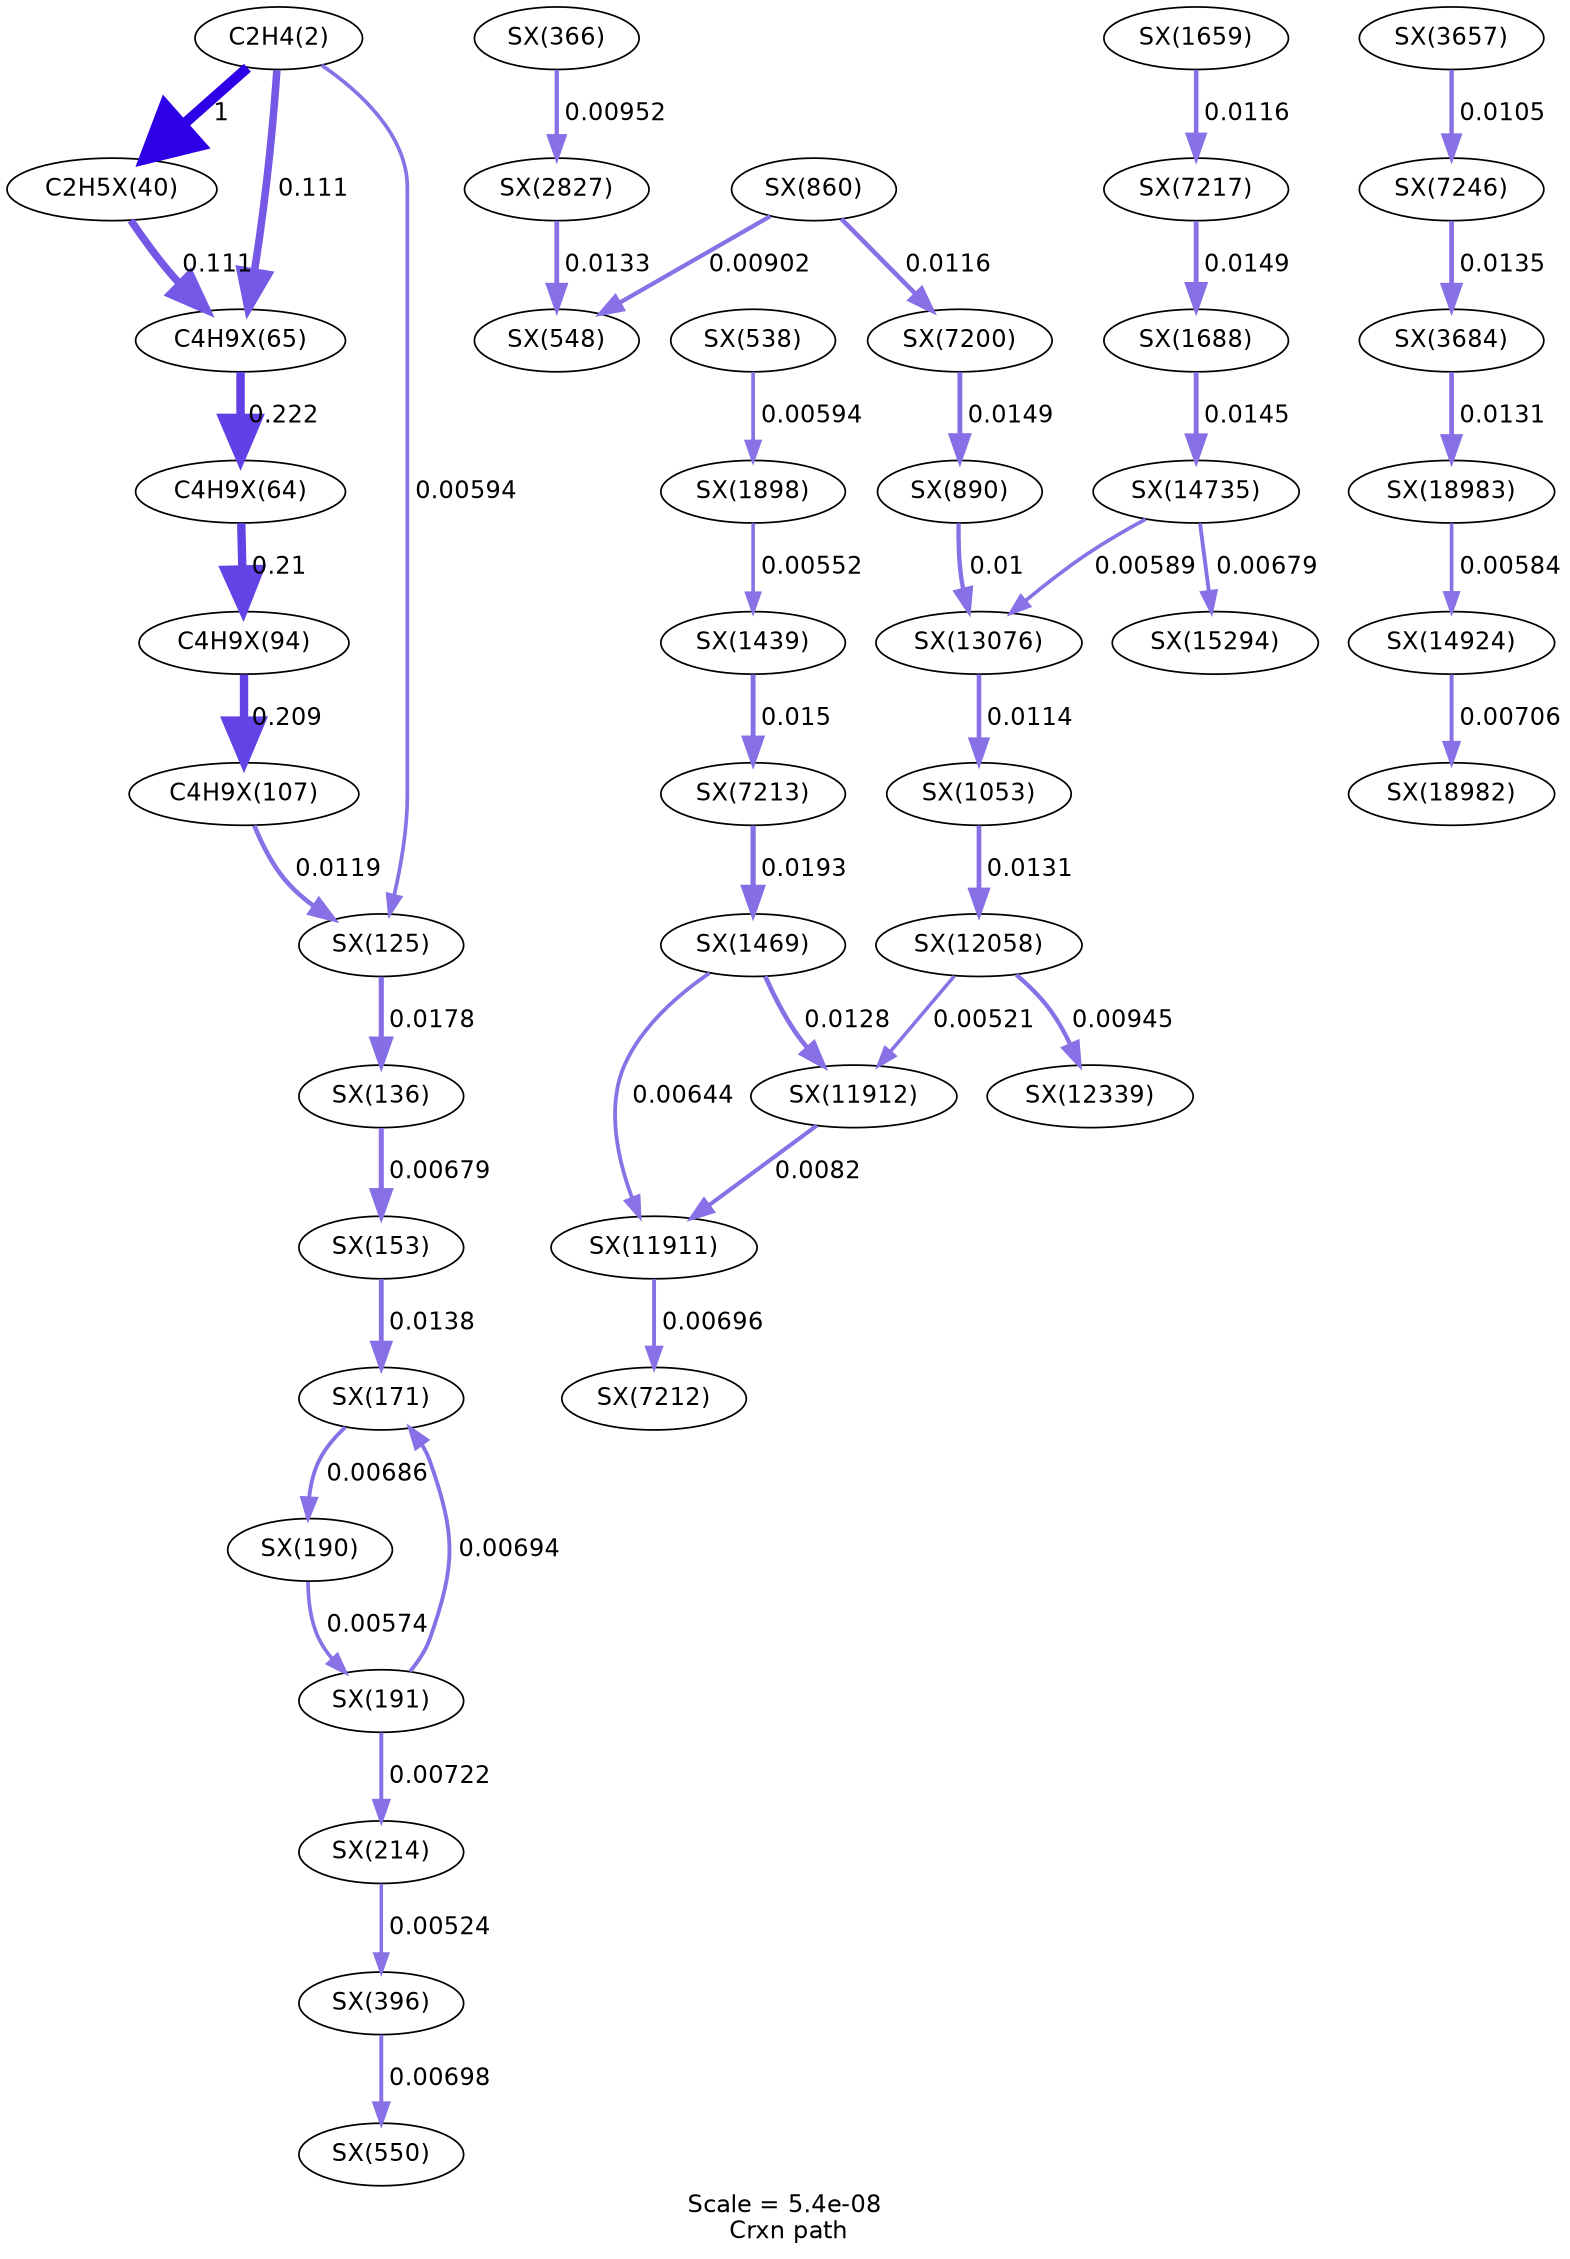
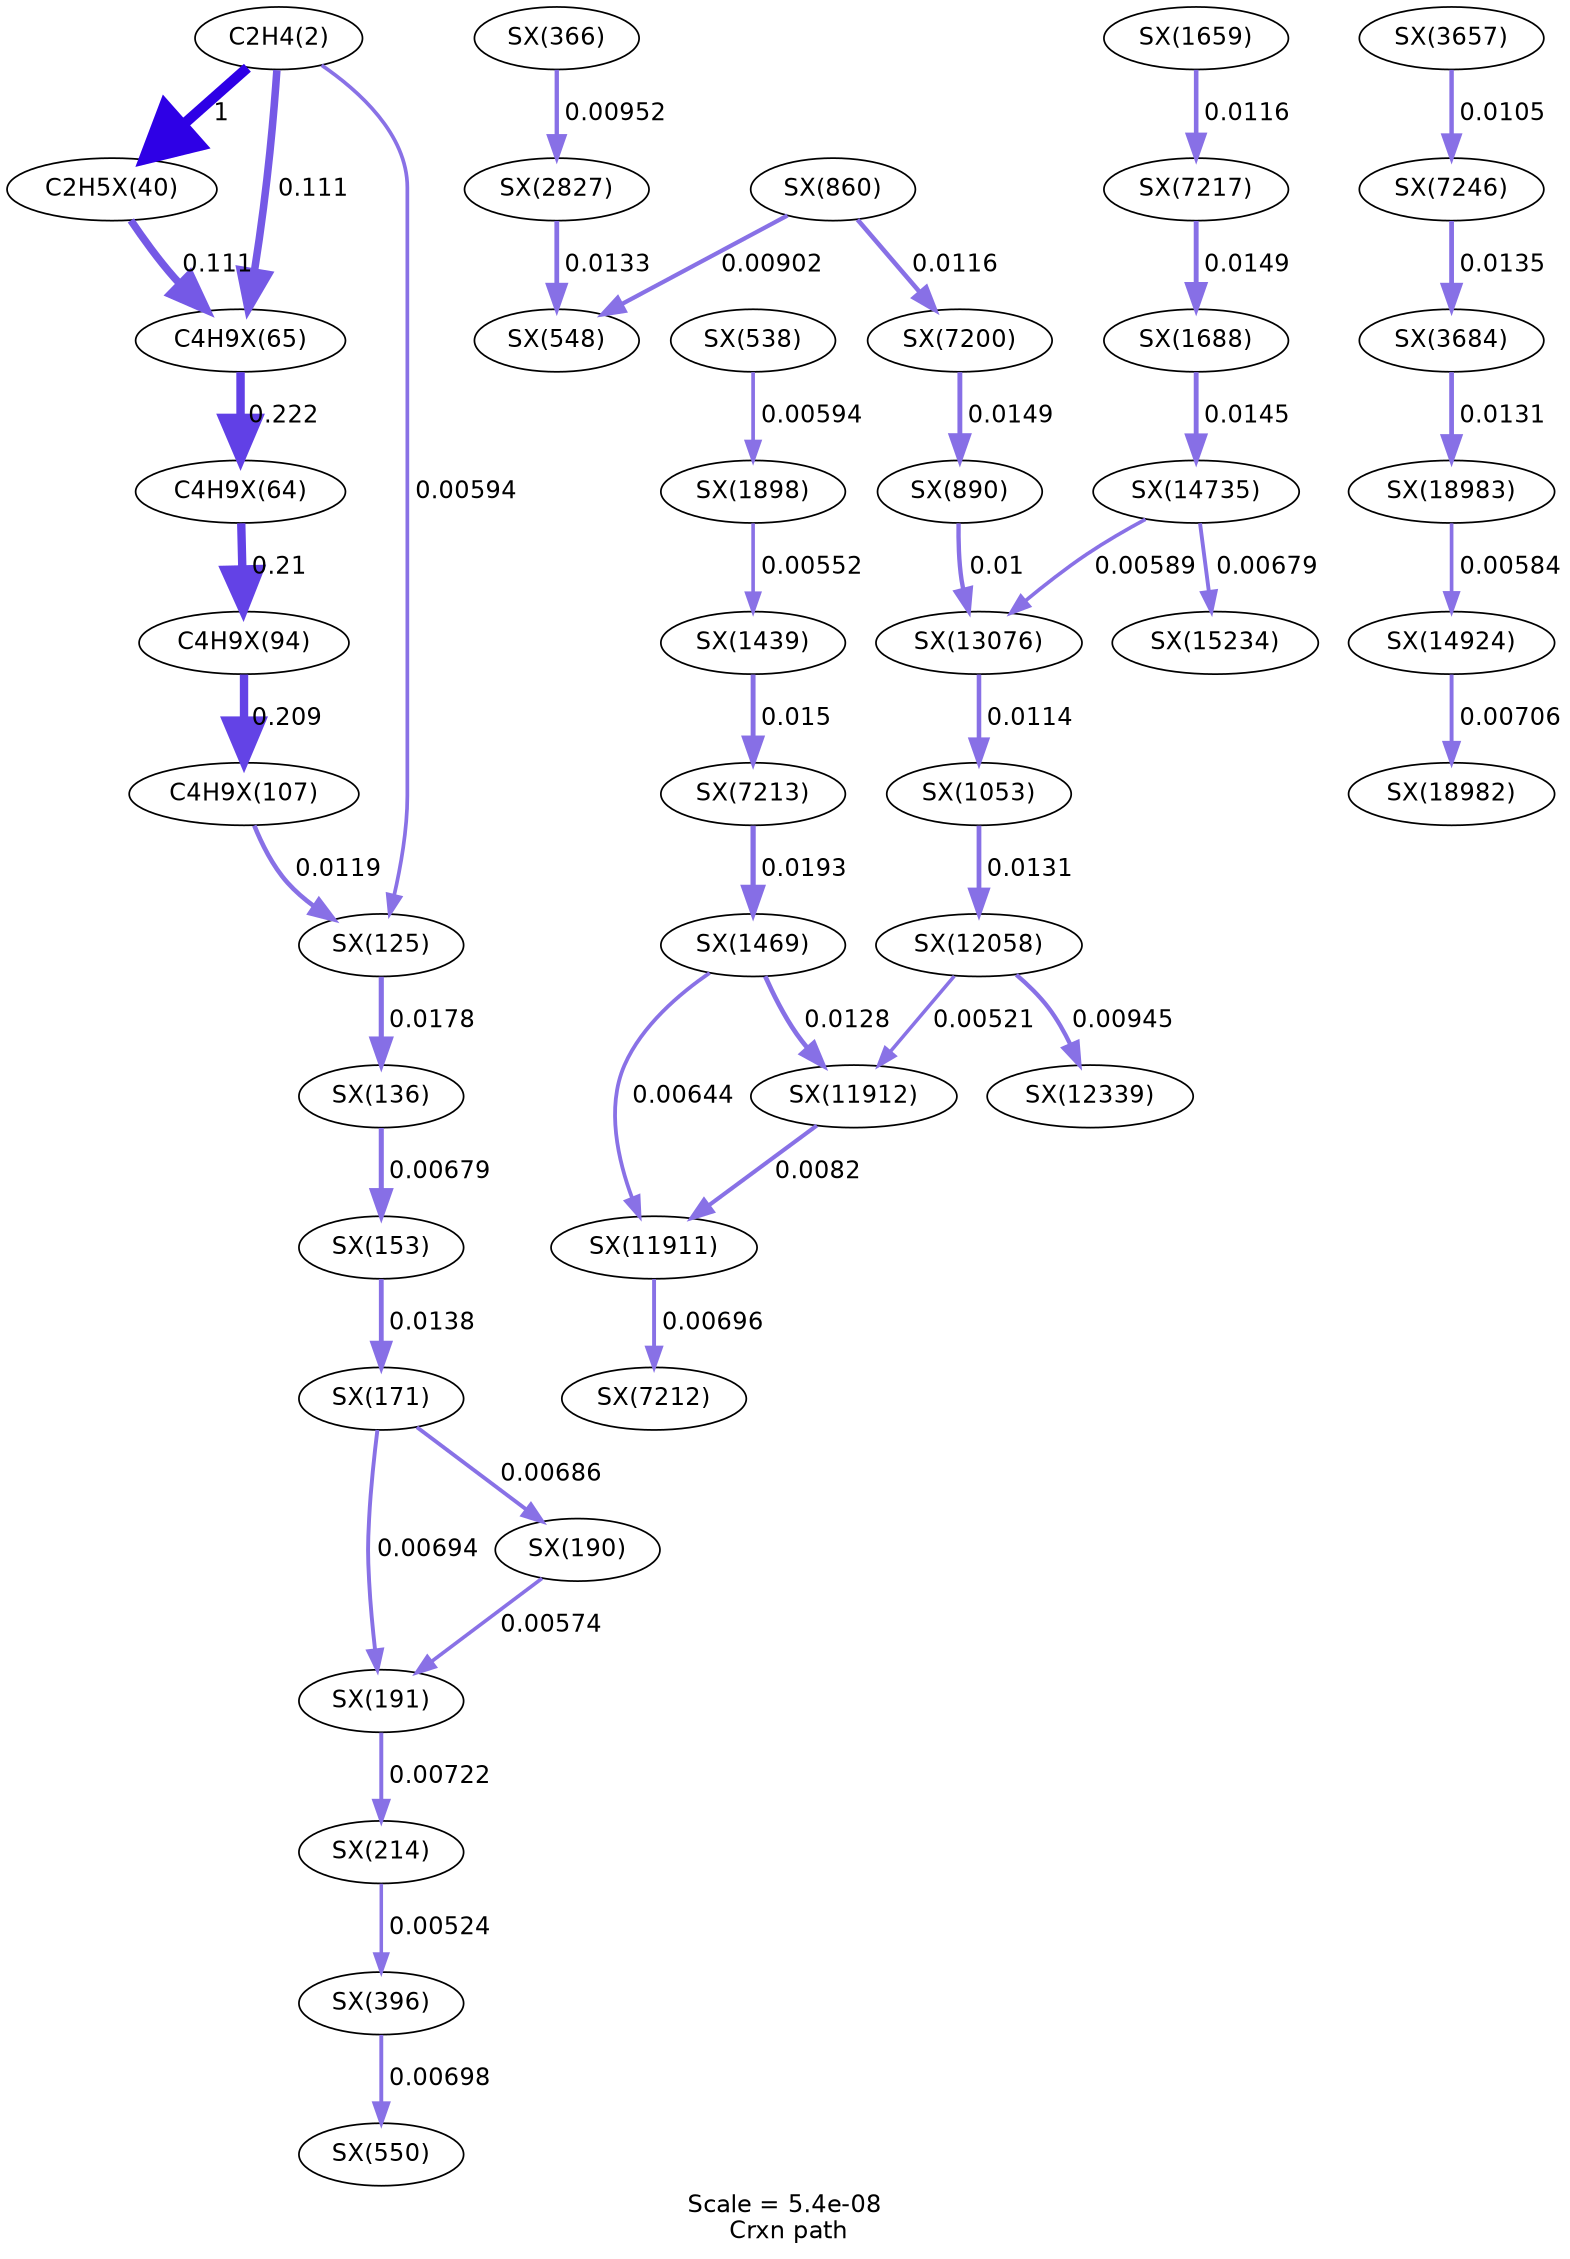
node "SX(15294)": label "SX(15294)" -> "SX(15234)"
edge "SX(191)" -> "SX(171)": reversed
